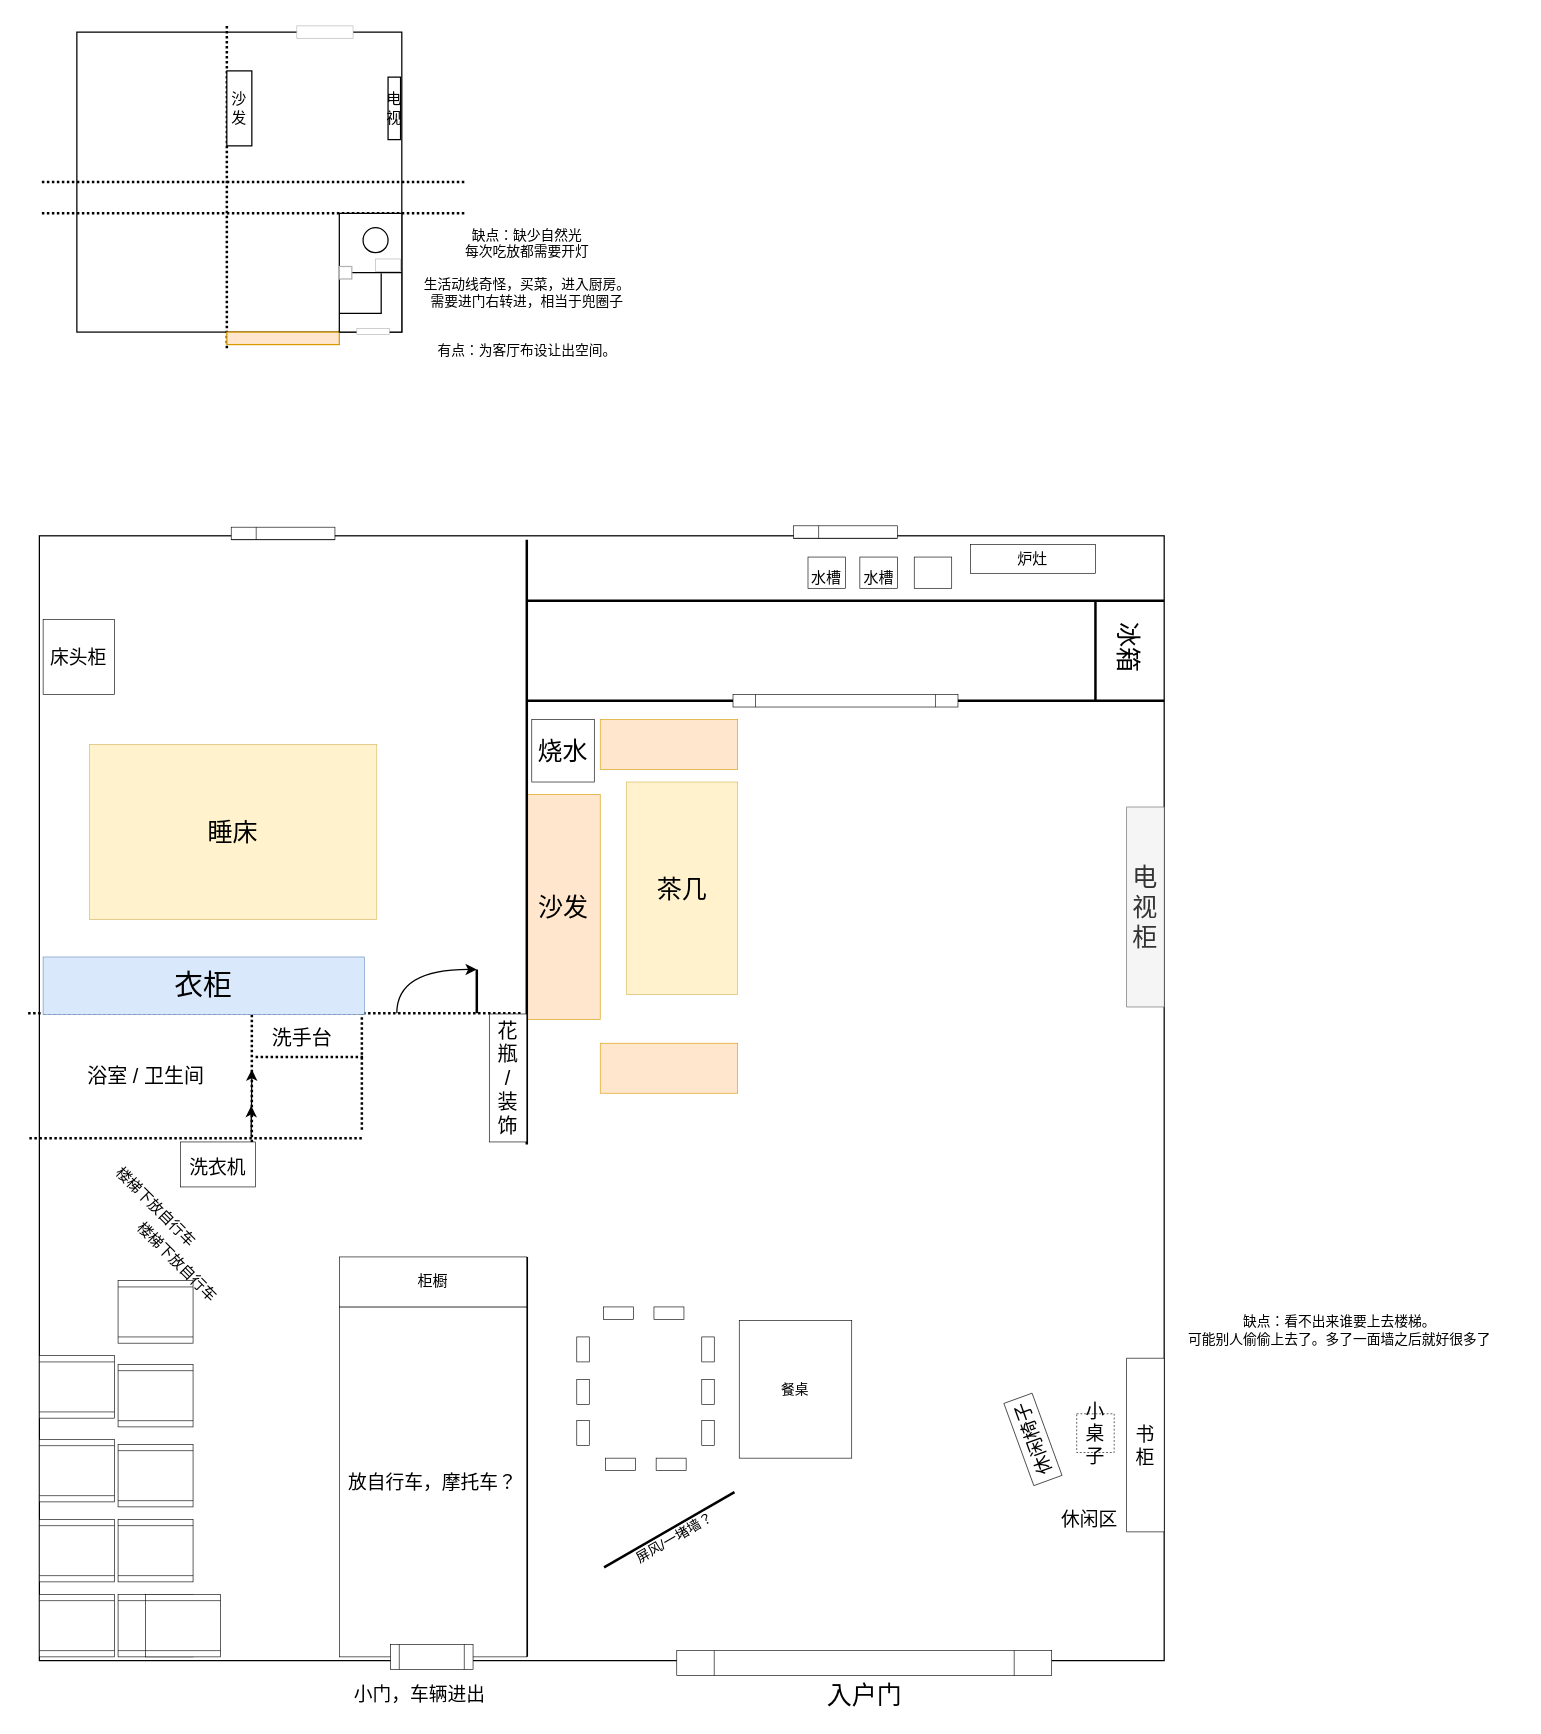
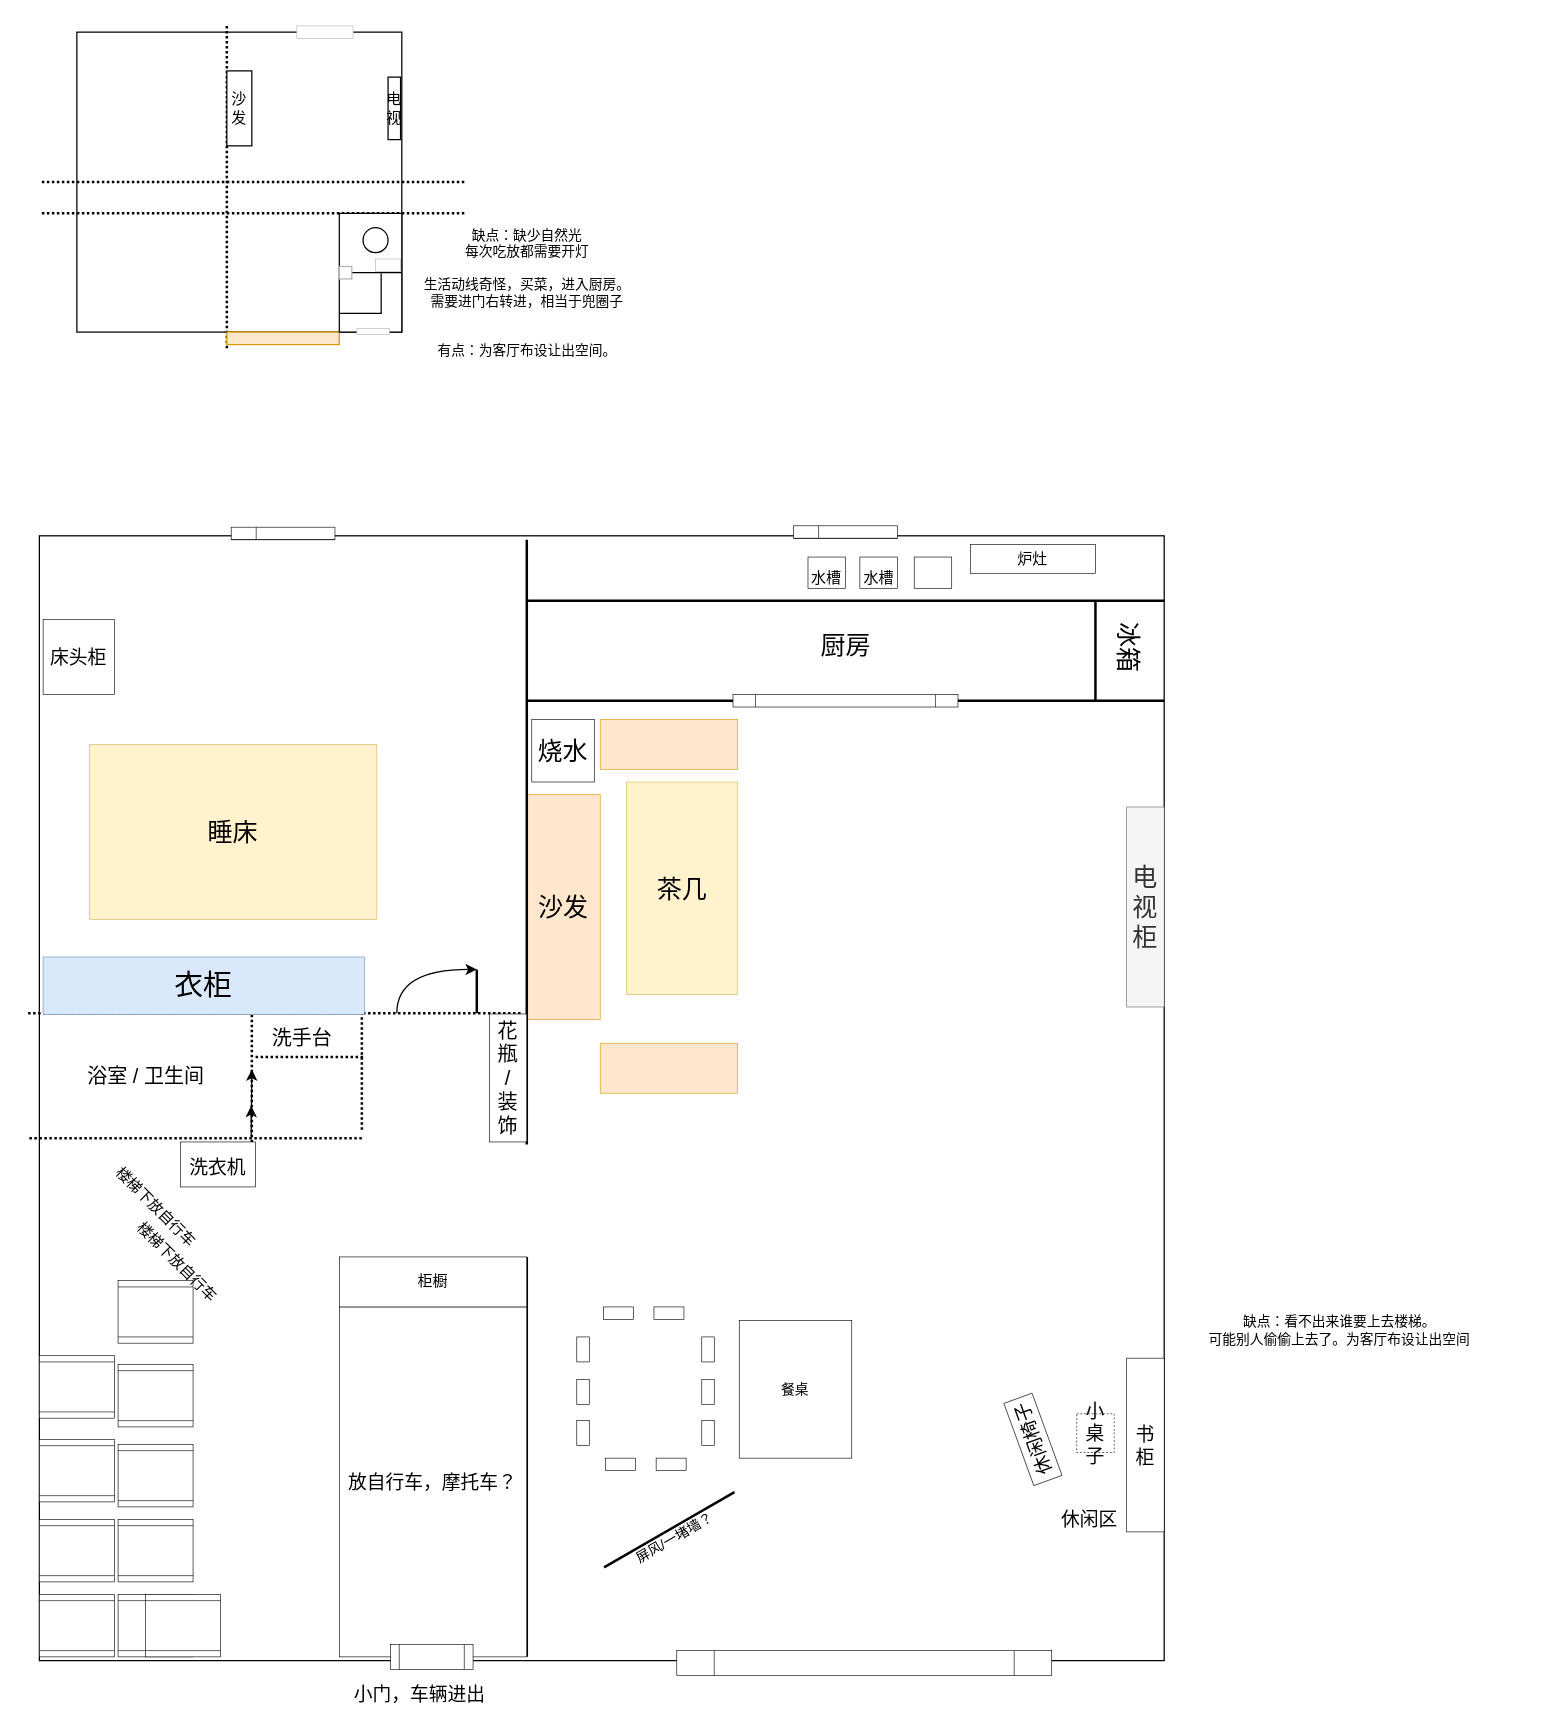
node "厨房": added
node "缺点：看不出来谁要上去楼梯。 可能别人偷偷上去了。多了一面墙之后就好很多了": label "缺点：看不出来谁要上去楼梯。 可能别人偷偷上去了。多了一面墙之后就好很多了" -> "缺点：看不出来谁要上去楼梯。 可能别人偷偷上去了。为客厅布设让出空间"
node "入户门": removed
